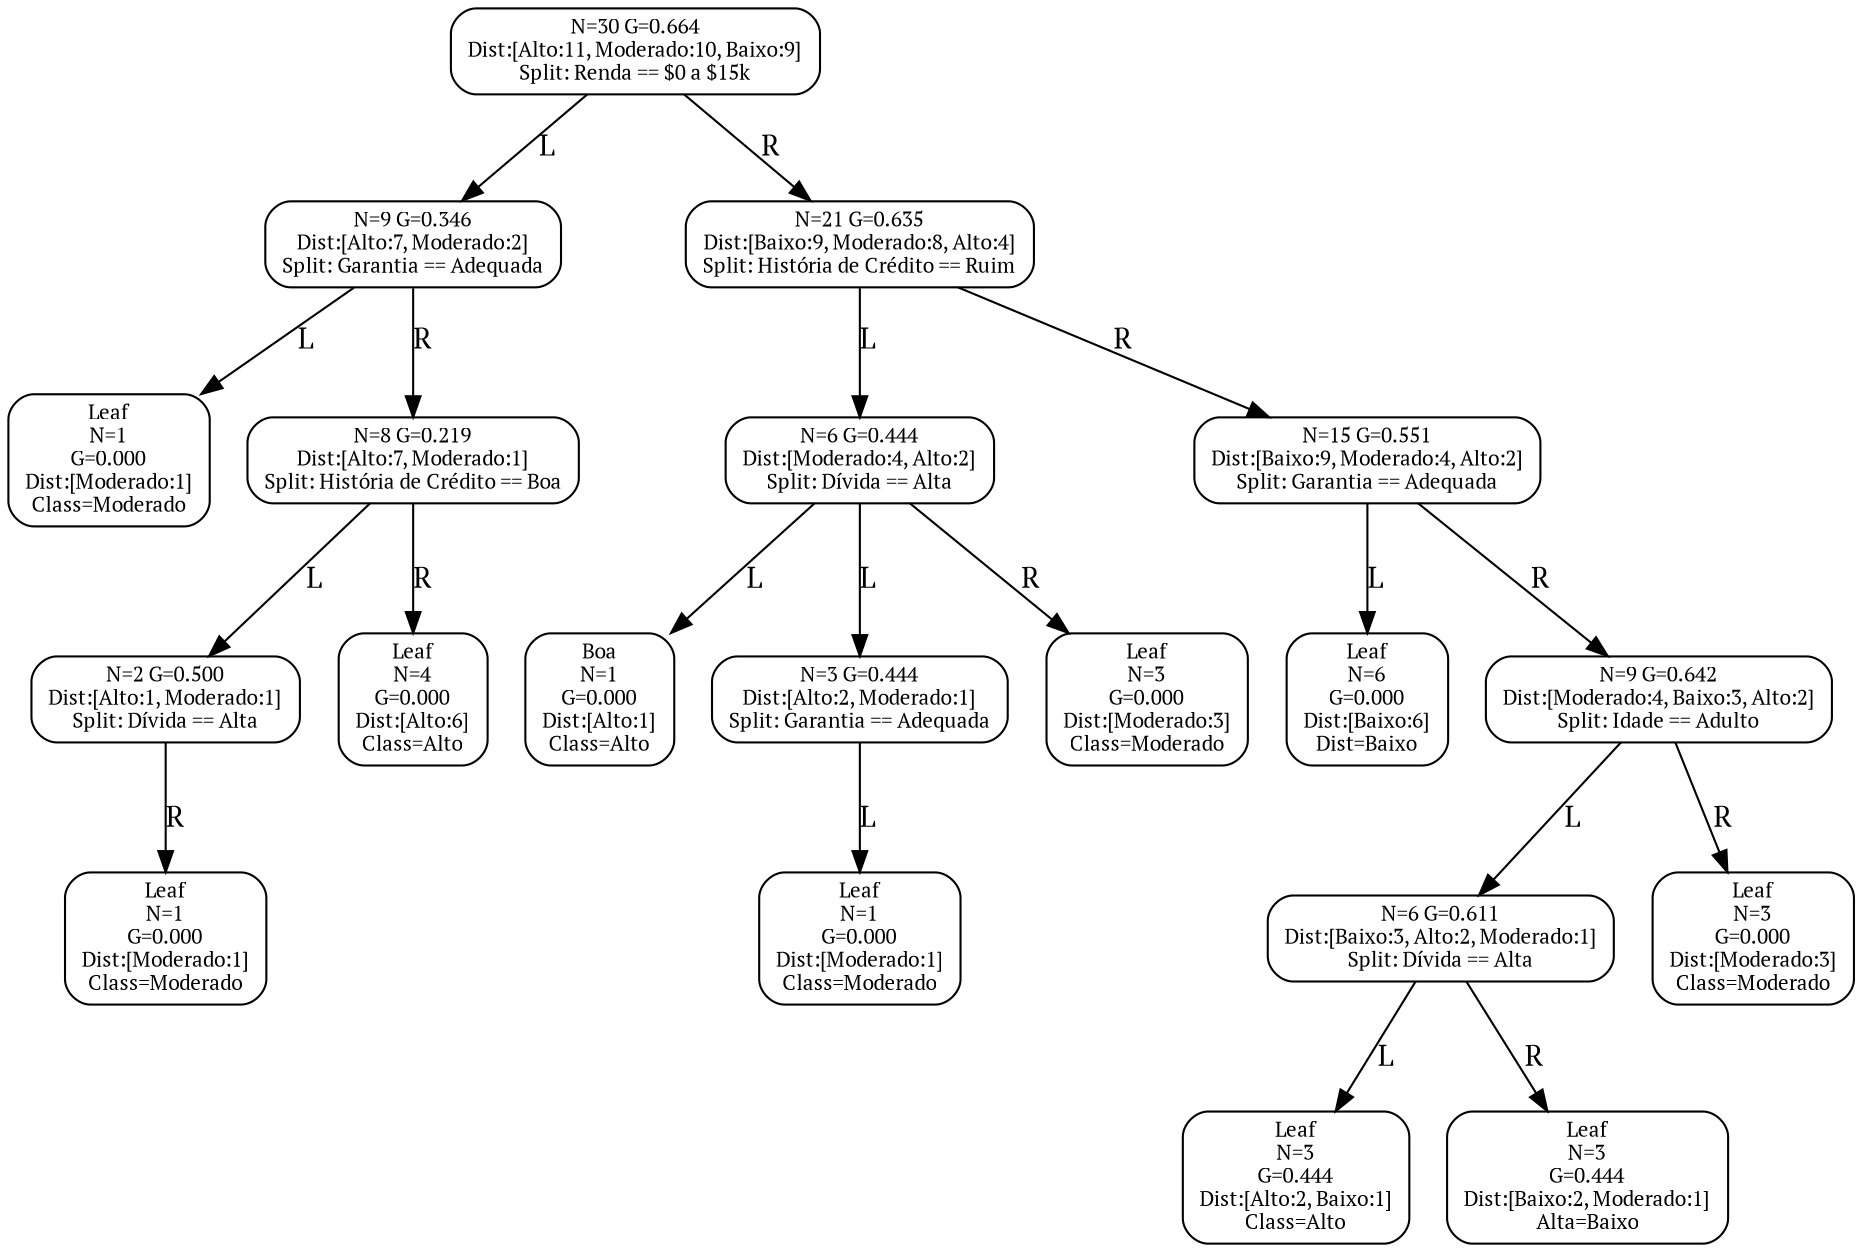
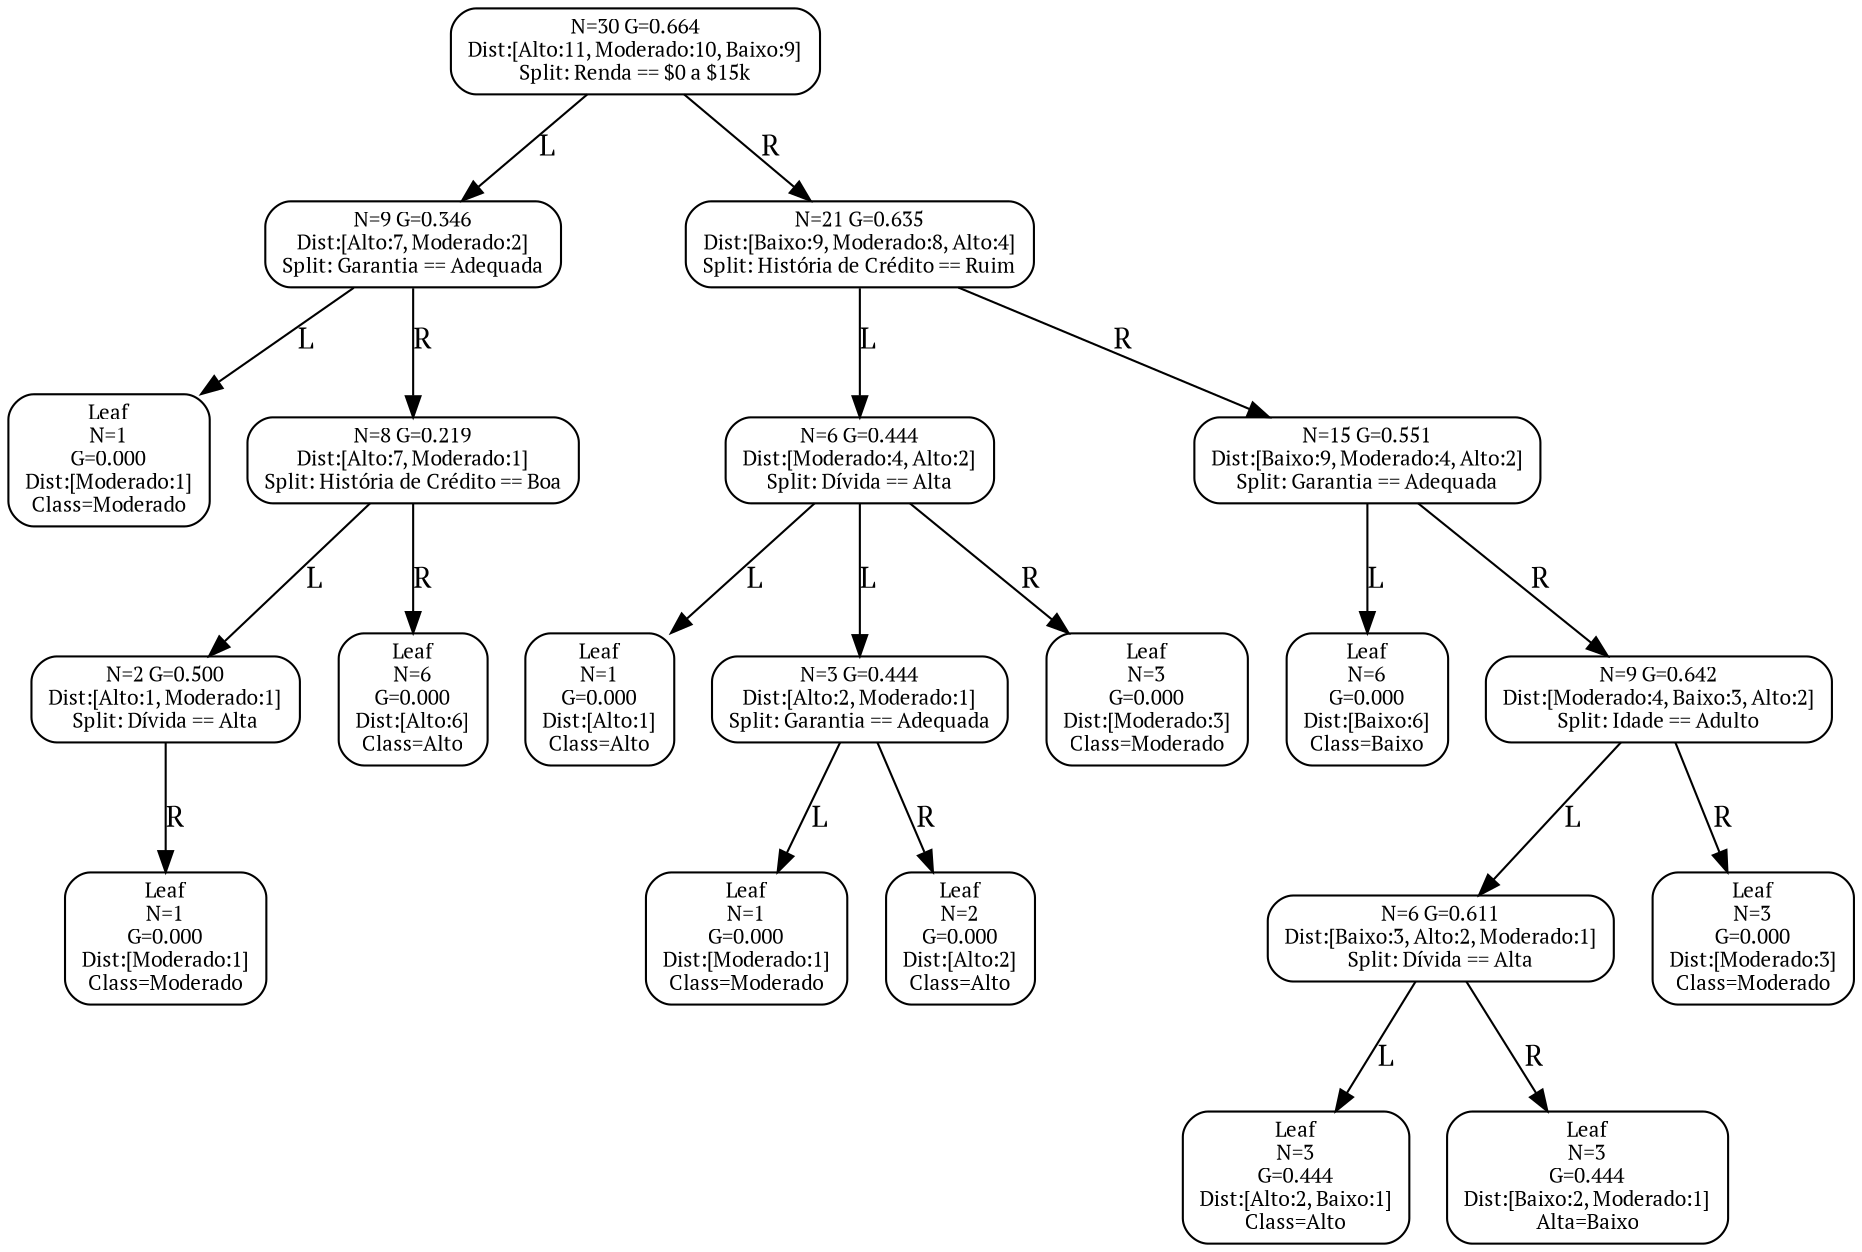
node "Leaf N=4 G=0.000 Dist:[Alto:6] Class=Alto": label "Leaf N=4 G=0.000 Dist:[Alto:6] Class=Alto" -> "Leaf N=6 G=0.000 Dist:[Alto:6] Class=Alto"
node "Boa N=1 G=0.000 Dist:[Alto:1] Class=Alto": label "Boa N=1 G=0.000 Dist:[Alto:1] Class=Alto" -> "Leaf N=1 G=0.000 Dist:[Alto:1] Class=Alto"
node "Leaf N=6 G=0.000 Dist:[Baixo:6] Dist=Baixo": label "Leaf N=6 G=0.000 Dist:[Baixo:6] Dist=Baixo" -> "Leaf N=6 G=0.000 Dist:[Baixo:6] Class=Baixo"
node "Leaf N=2 G=0.000 Dist:[Alto:2] Class=Alto": added
